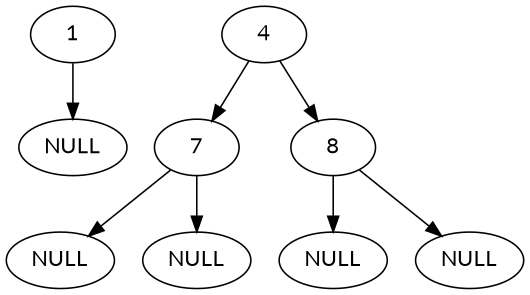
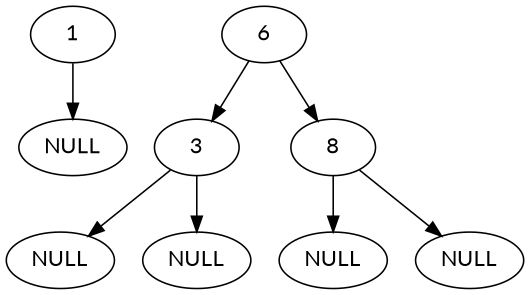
node "4": label "4" -> "6"
node "7": label "7" -> "3"
